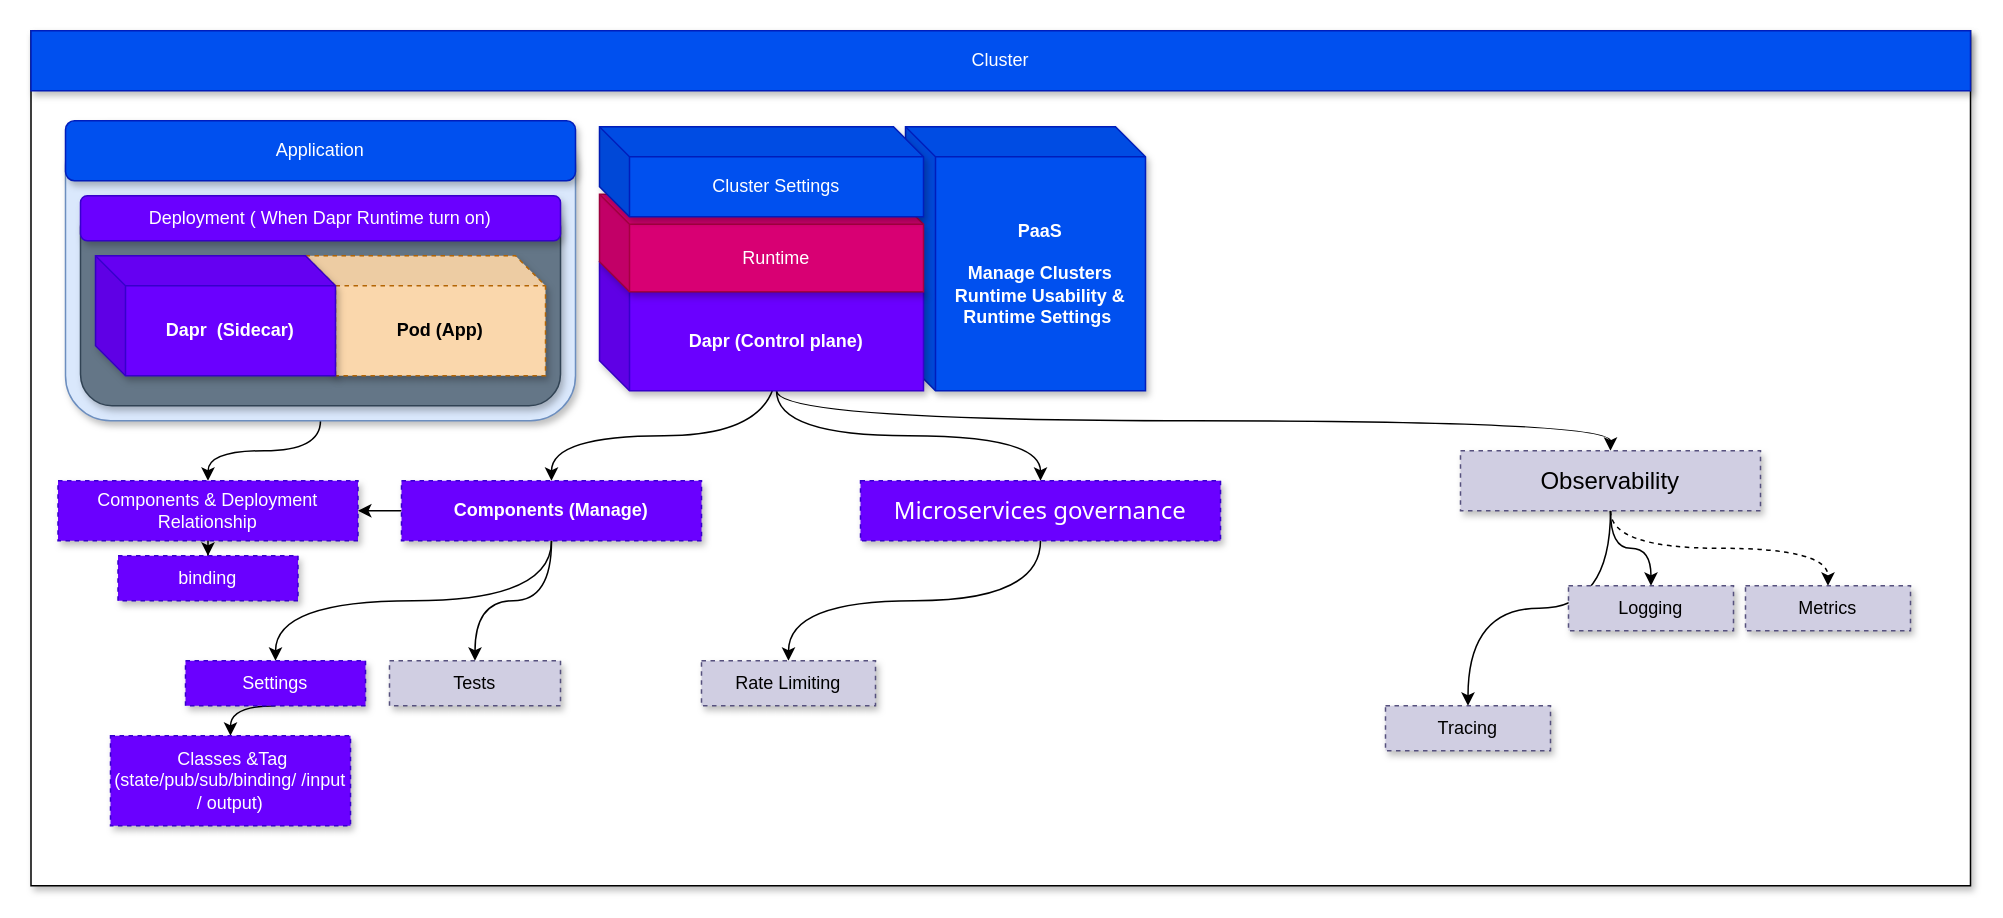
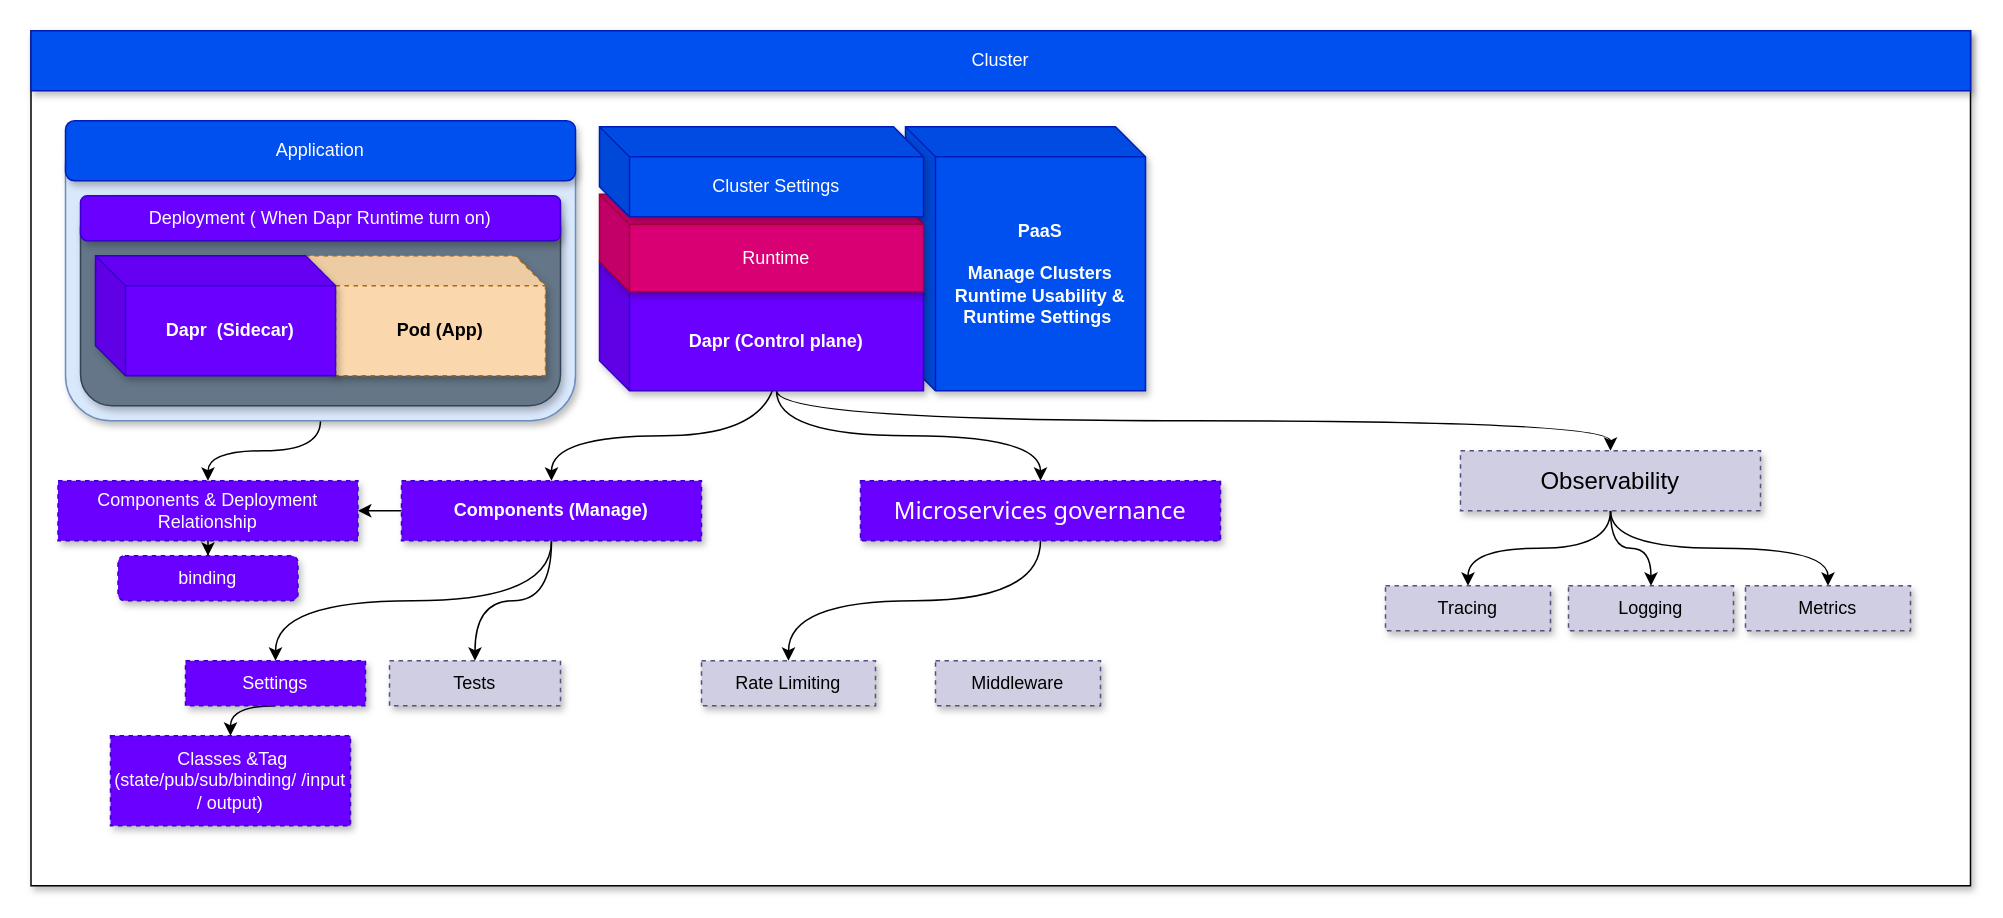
edge "Observability" -> "Metrics": style dashed -> solid
node "binding": shape rectangle -> rounded rectangle
node "Middleware": added
node "Tracing": moved (1468, 728) -> (1468, 608)
